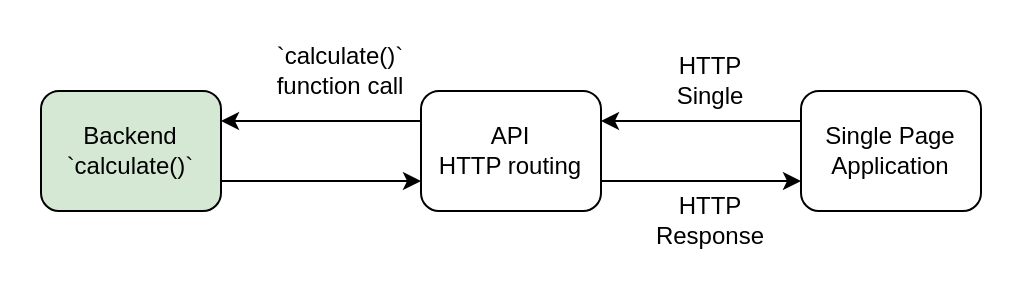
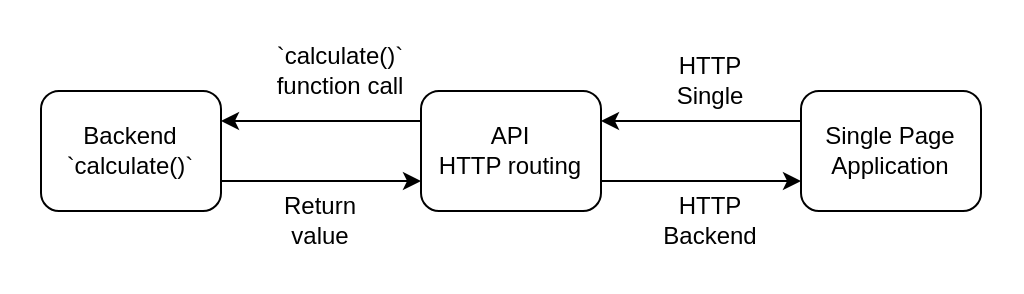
node "Backend `calculate()`": fillcolor #d5e8d4 -> #ffffff
node "Return value": added
node "HTTP Response": label "HTTP Response" -> "HTTP Backend"
